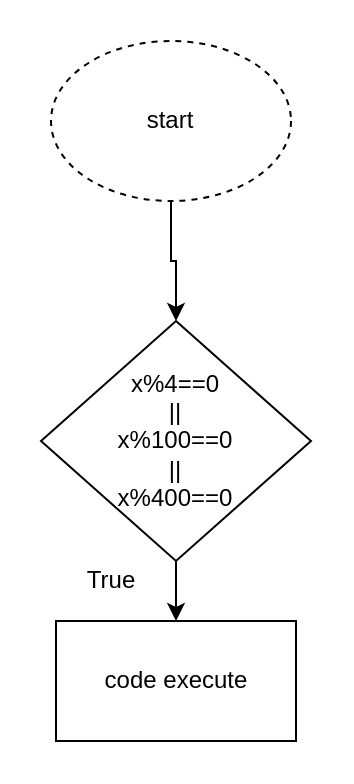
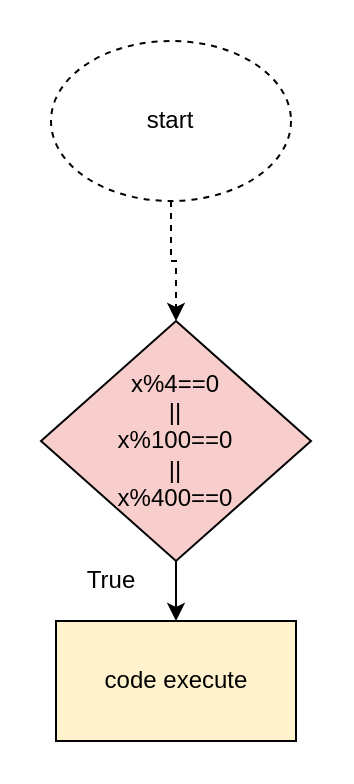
edge "start" -> "x%4==0 || x%100==0 || x%400==0": style solid -> dashed
node "x%4==0 || x%100==0 || x%400==0": fillcolor #ffffff -> #f8cecc
node "code execute": fillcolor #ffffff -> #fff2cc
